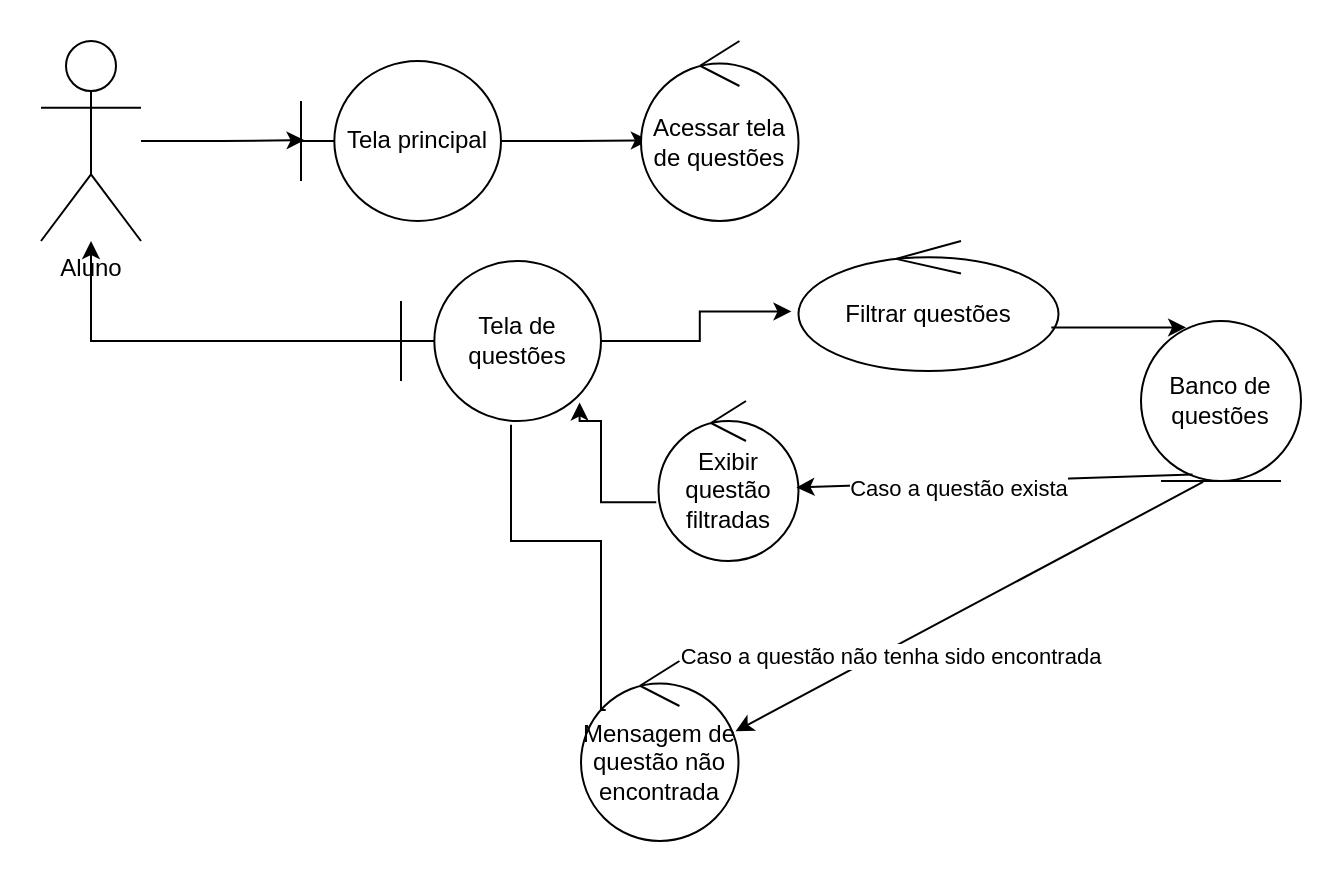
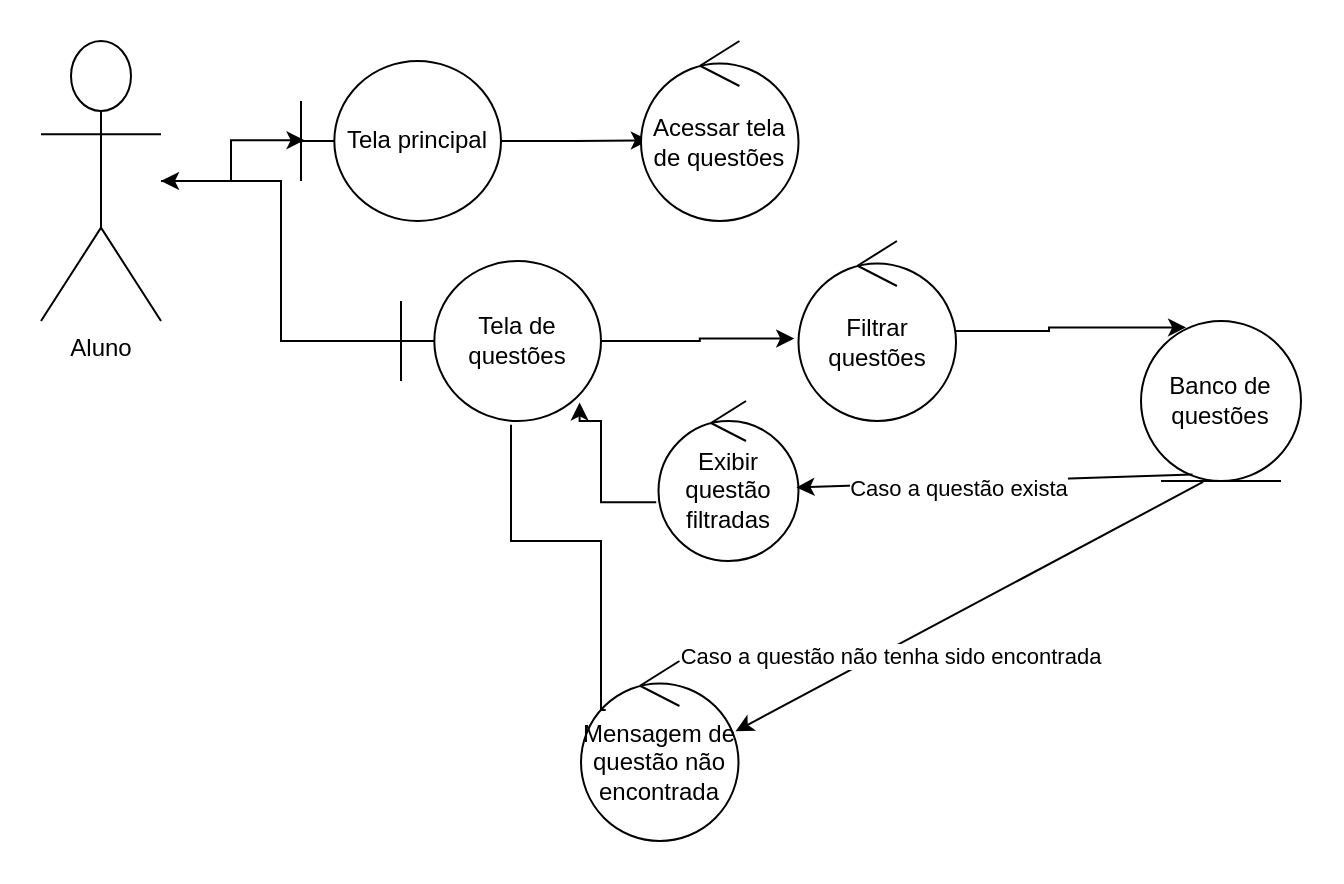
node "Aluno": size 100x200 -> 120x280
node "Filtrar questões": size 260x130 -> 158x180
